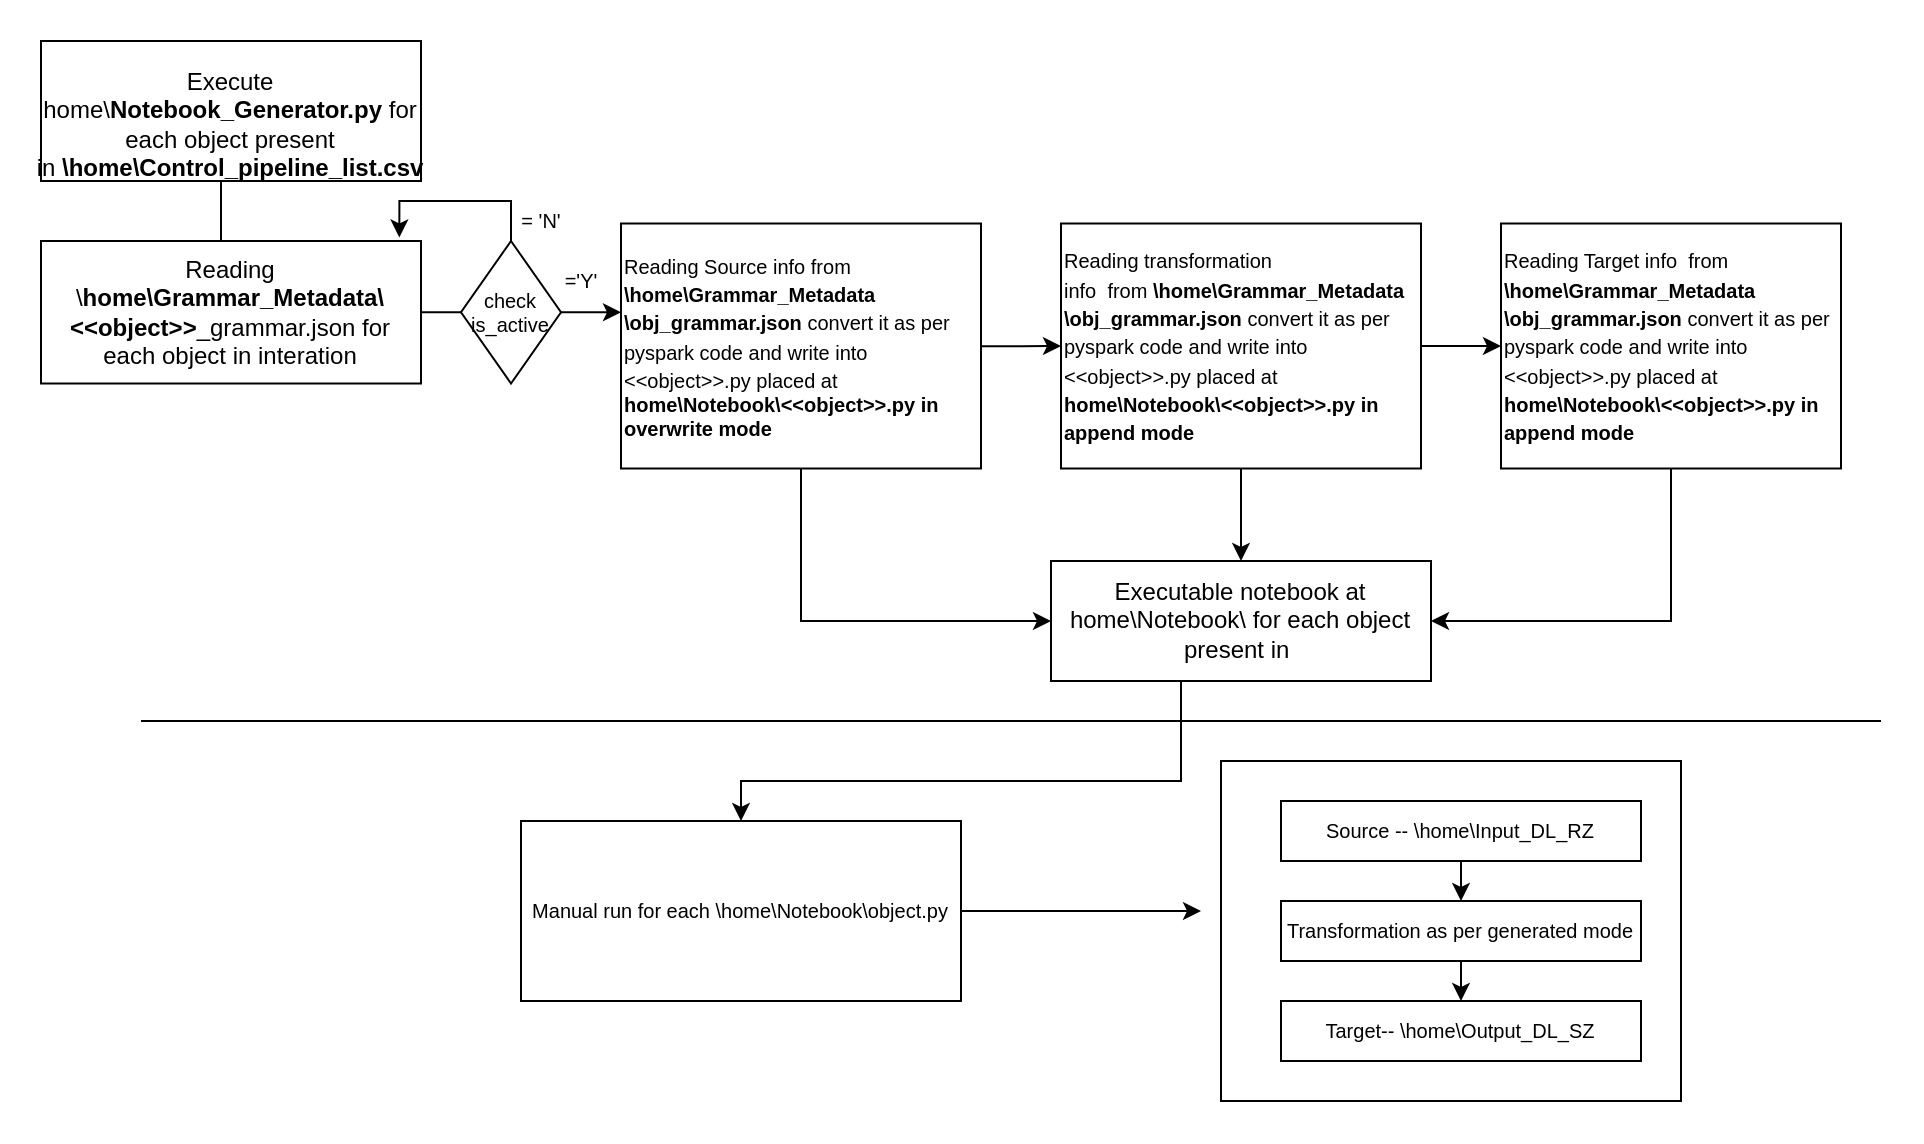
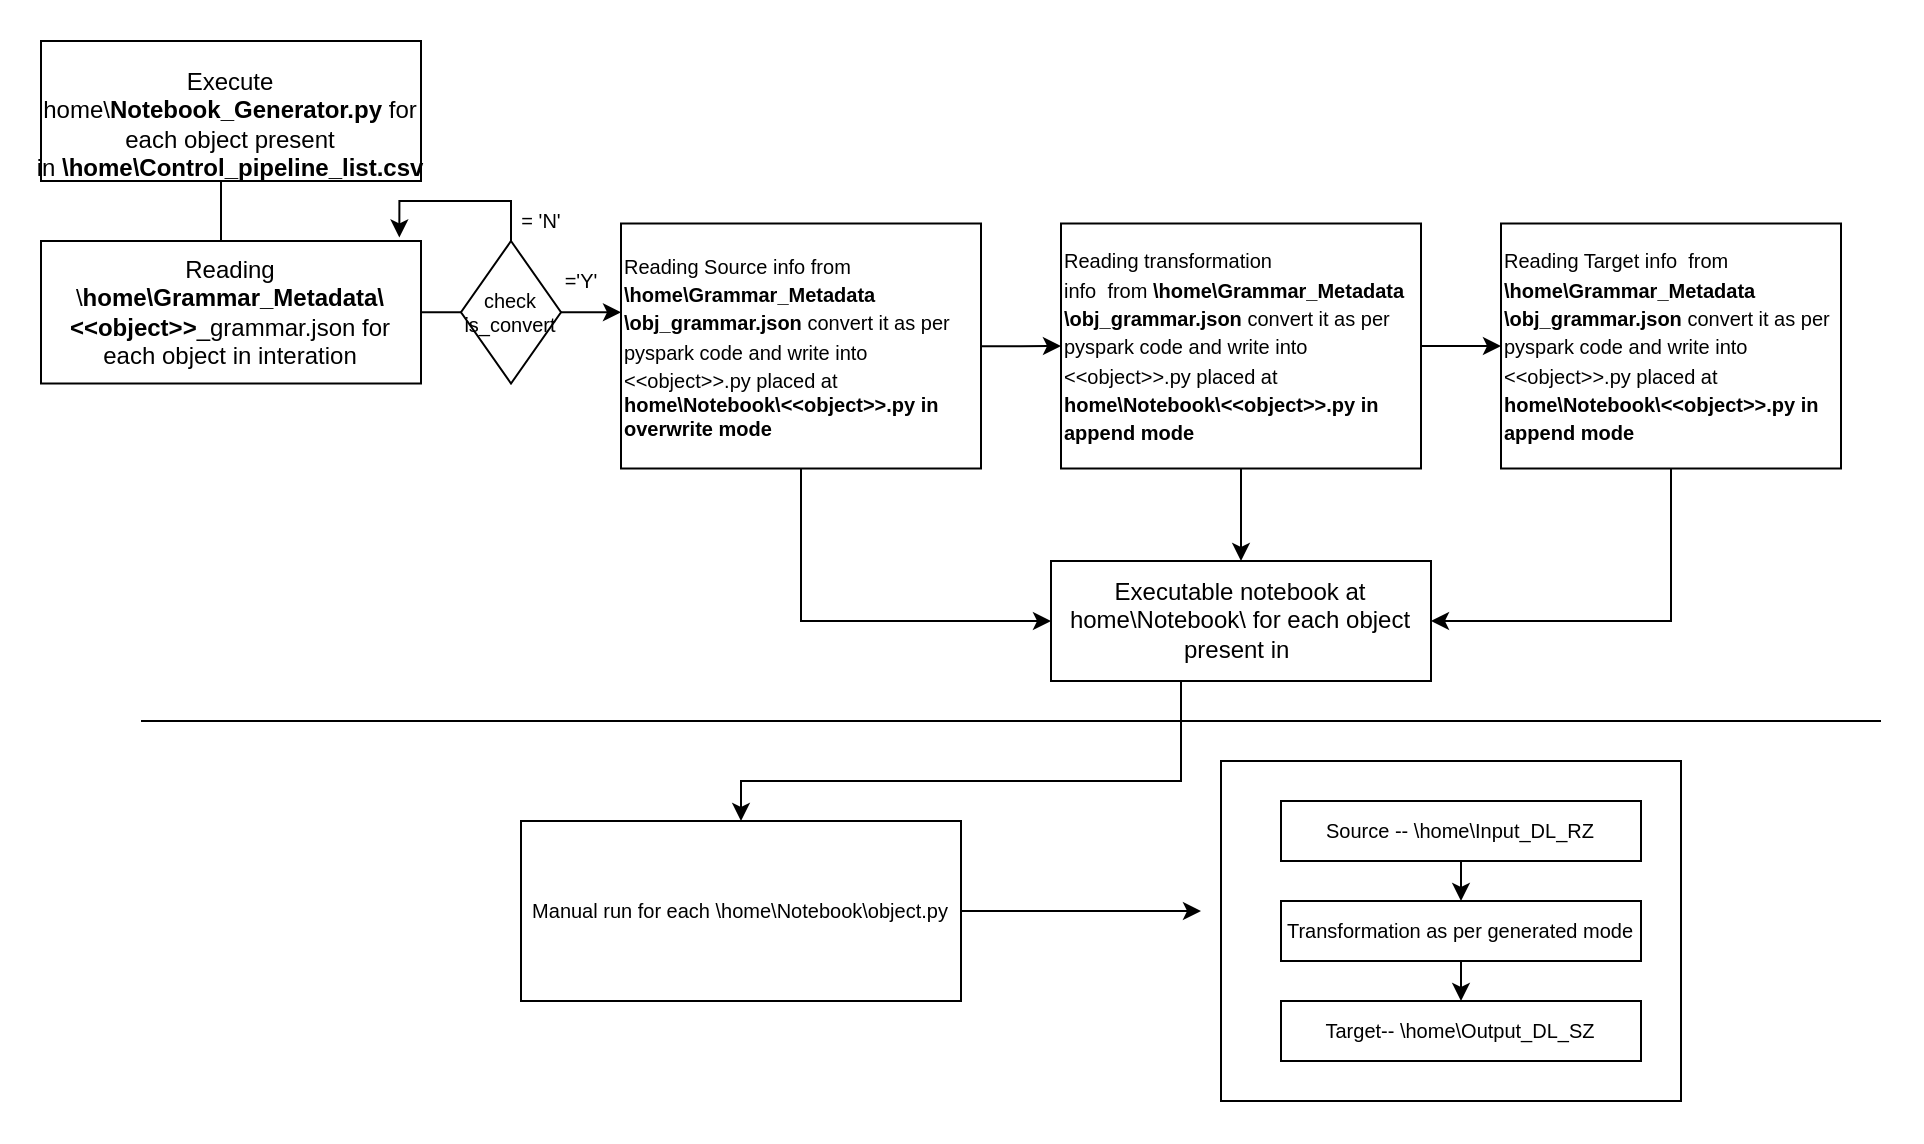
node "check is_active": label "check is_active" -> "check is_convert"
